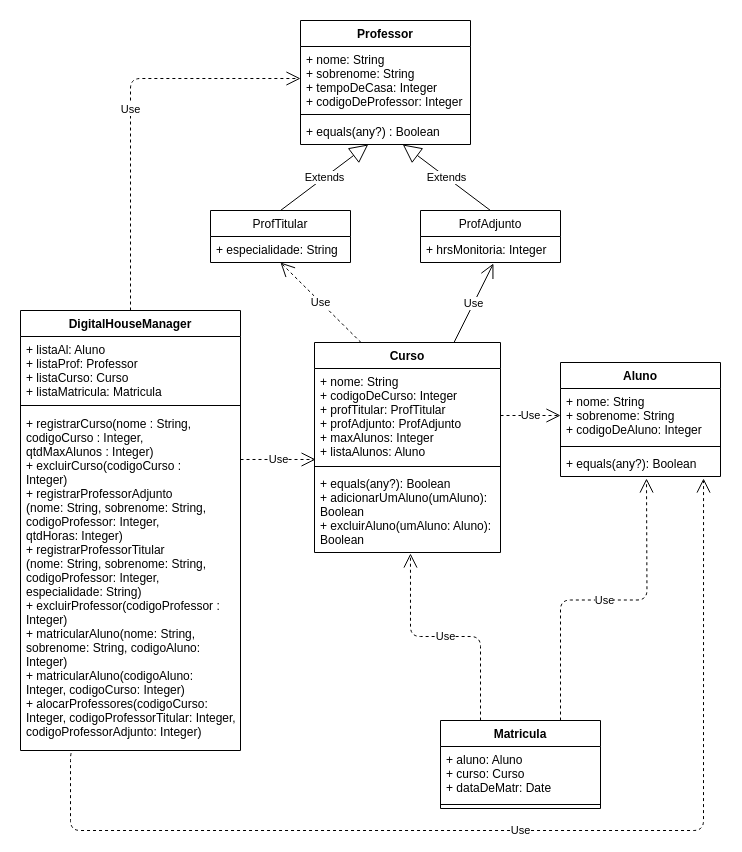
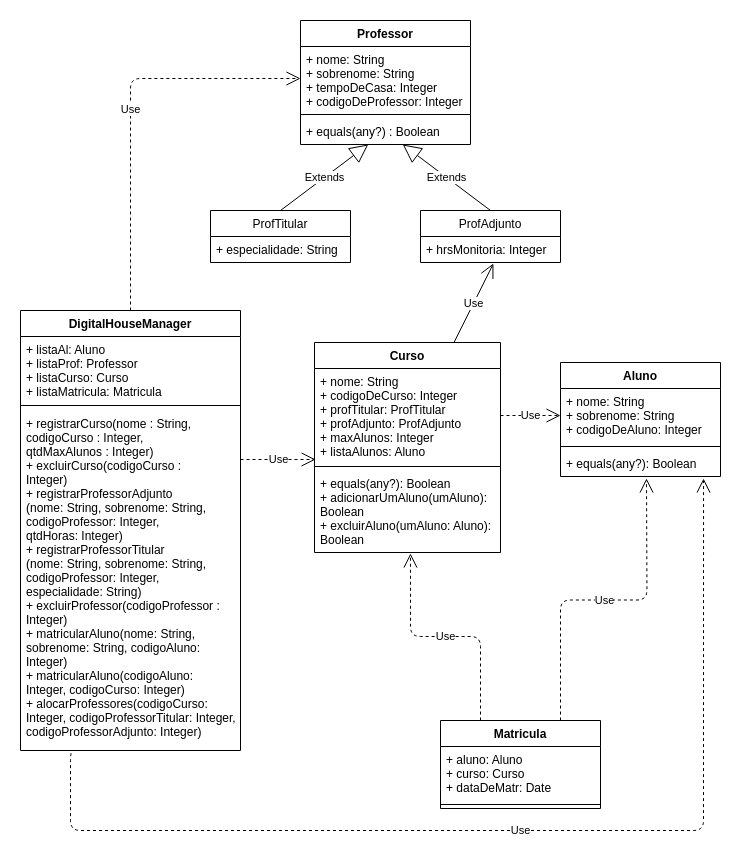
edge "Curso" -> "+ especialidade: String": removed, label "Use"
